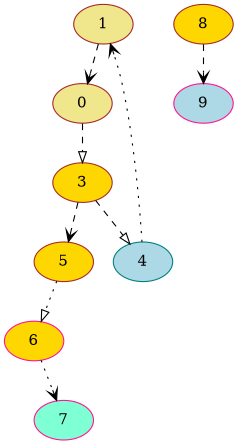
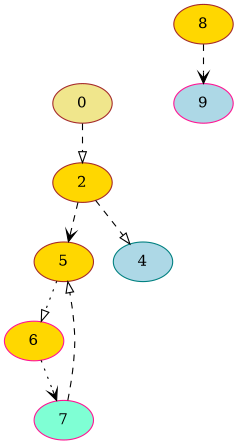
node "1": removed
node "3": label "3" -> "2"
edge "7" -> "5": added
